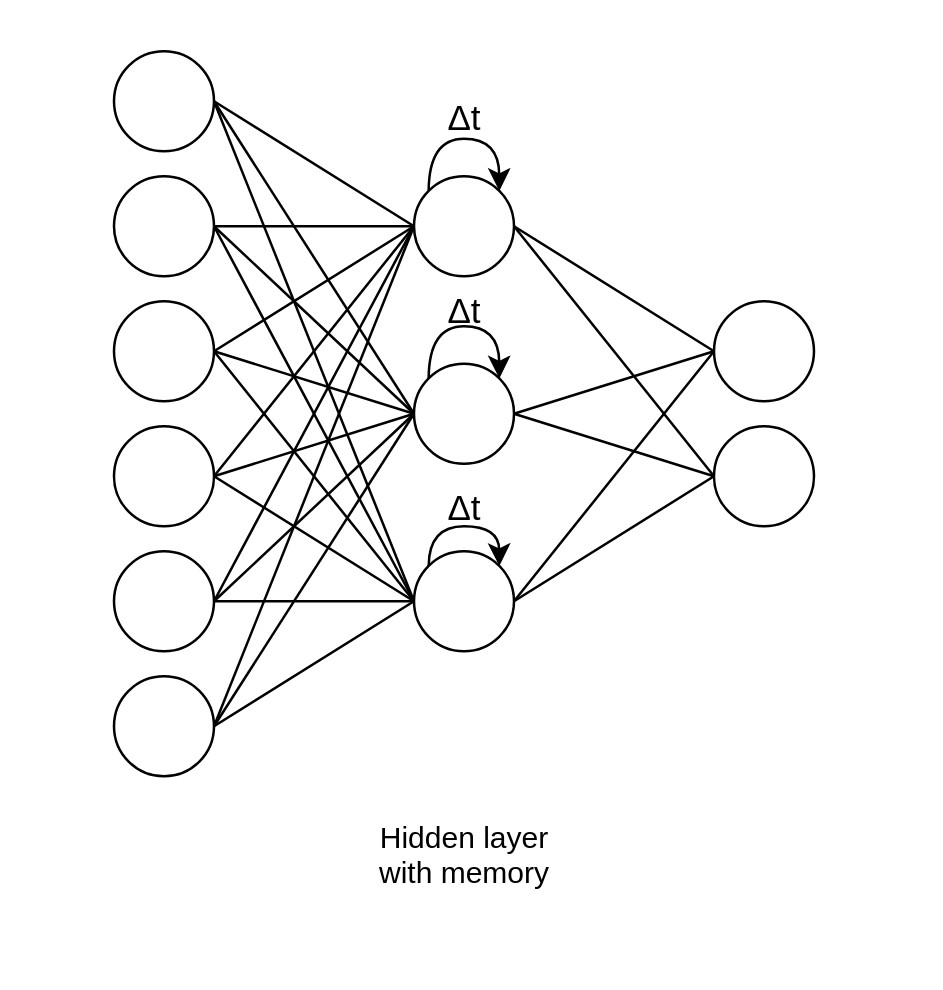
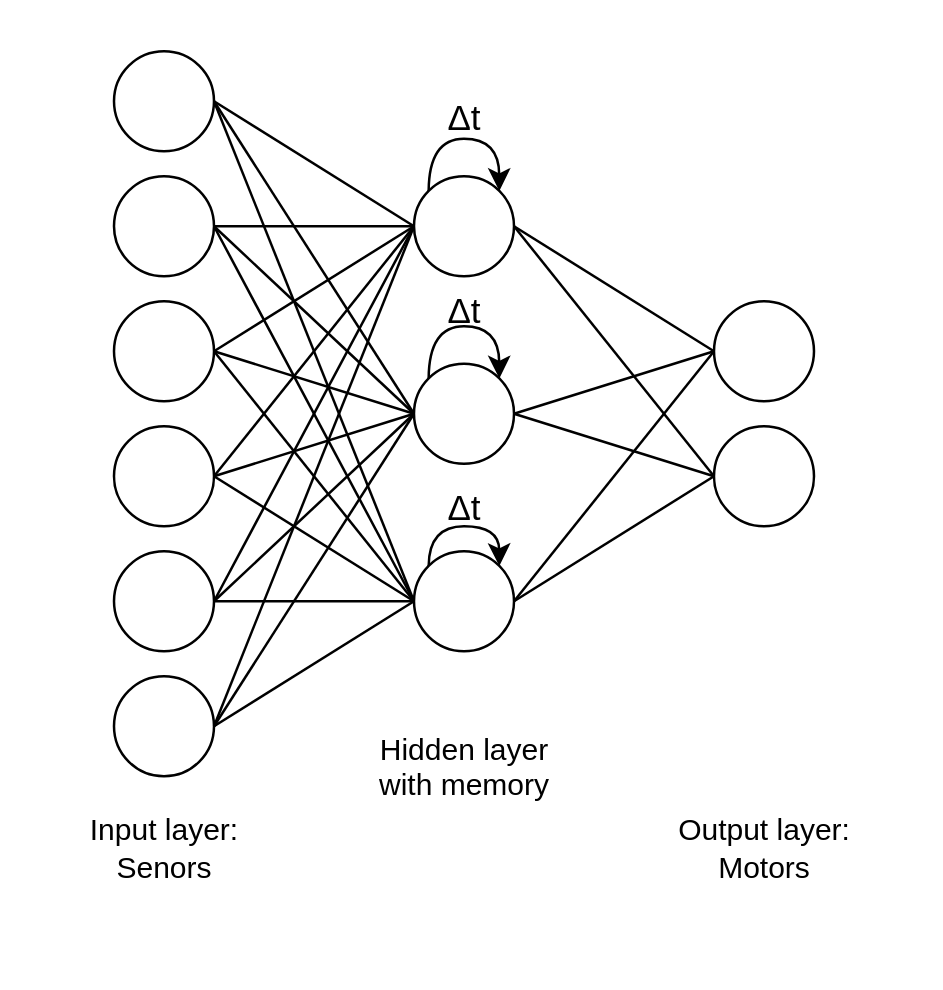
node "Input layer: Senors": added
node "Output layer: Motors": added
node "Hidden layer with memory": moved (464, 874) -> (464, 786)
